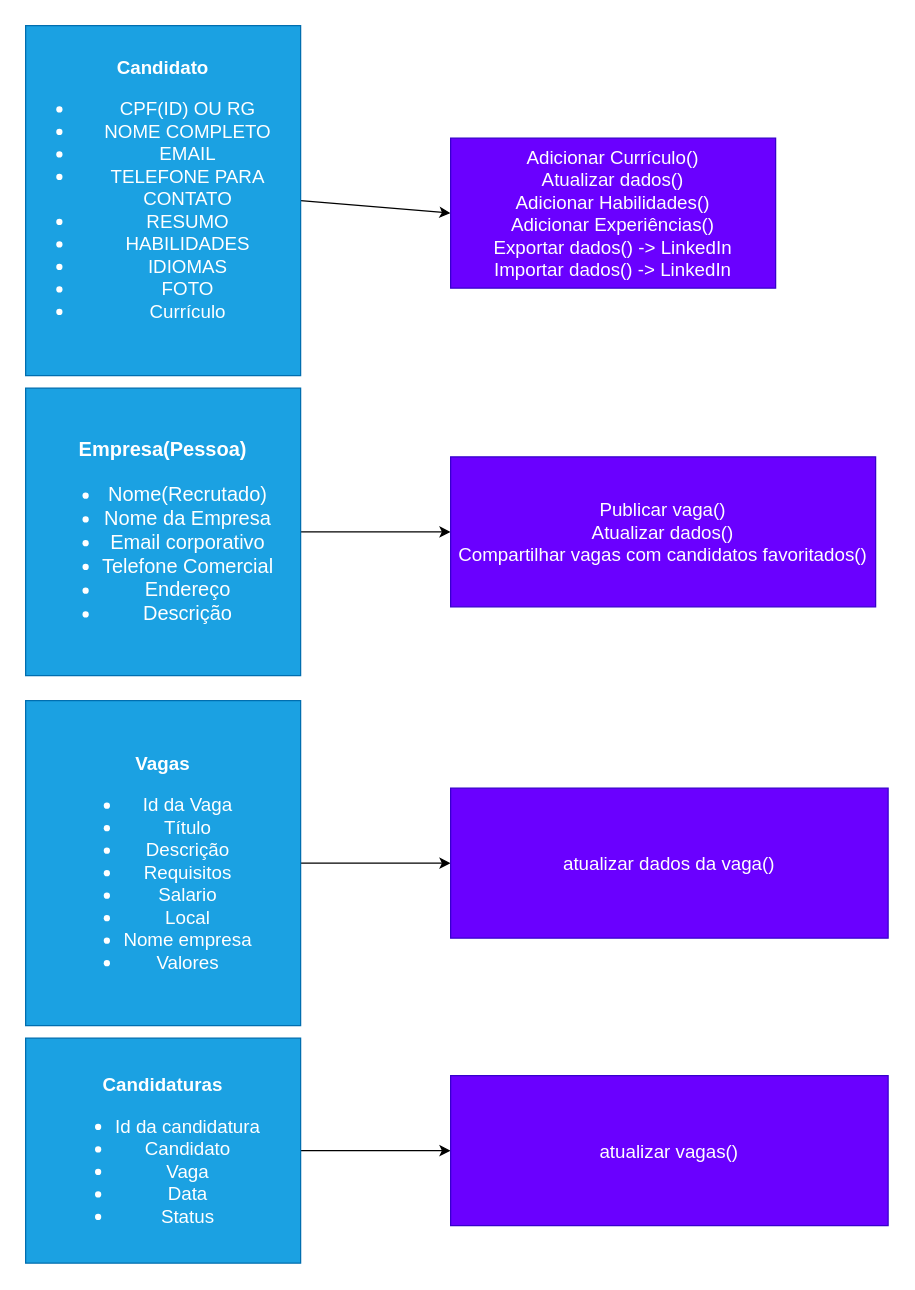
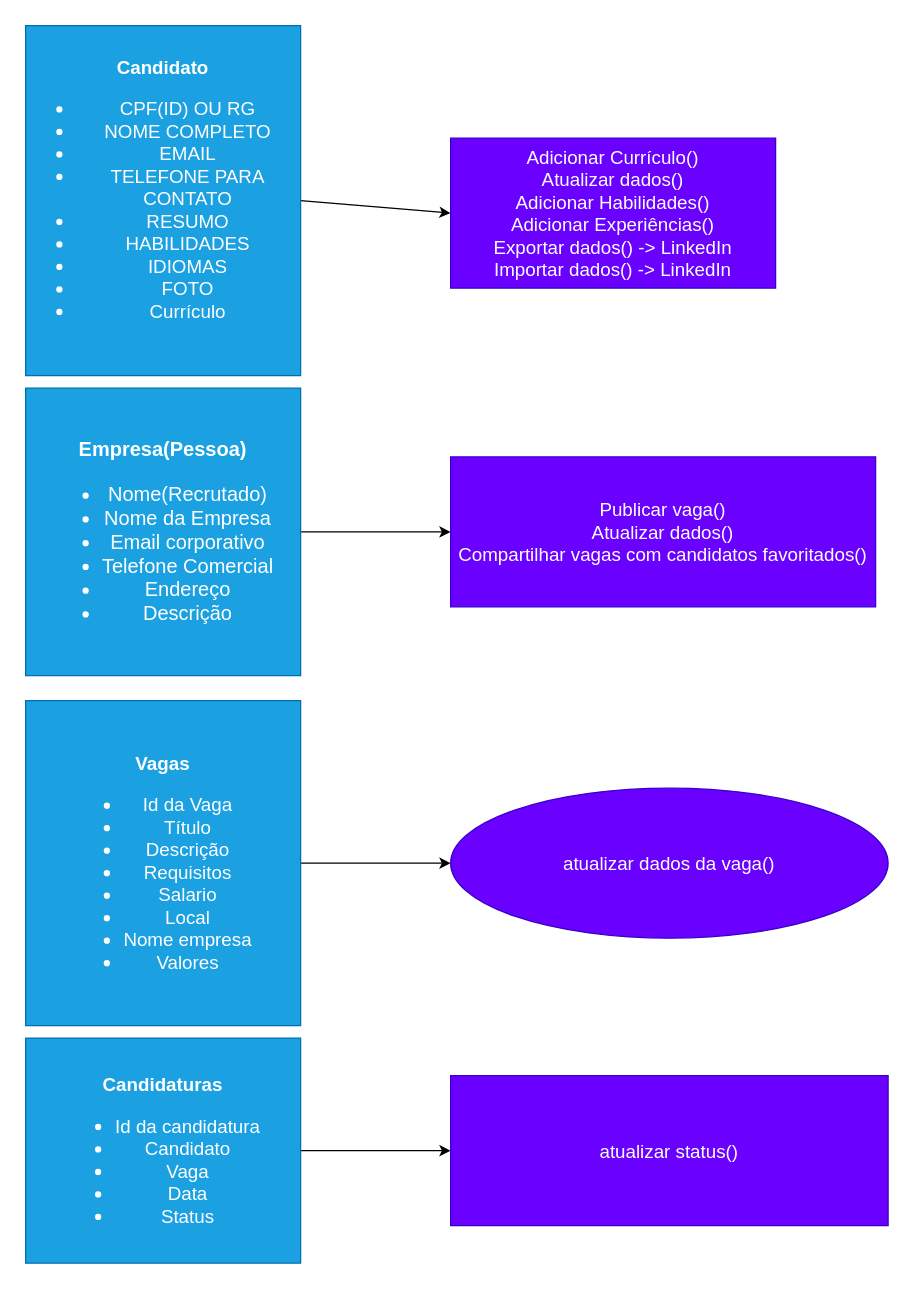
node "atualizar dados da vaga()": shape rectangle -> ellipse
node "atualizar vagas()": label "atualizar vagas()" -> "atualizar status()"
